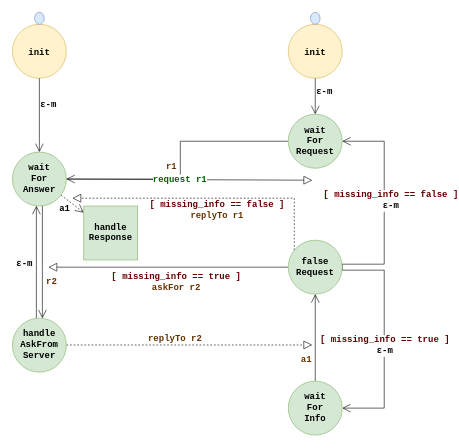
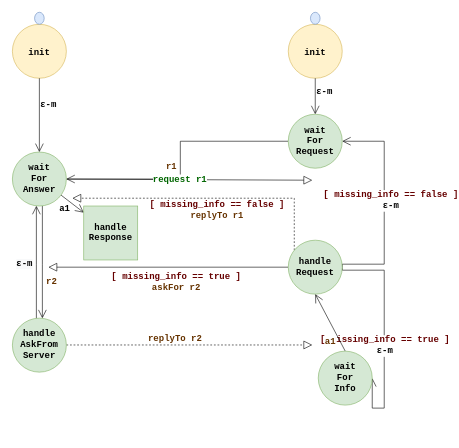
edge "wait For Answer" -> "handle Response": style dashed -> solid
node "false Request": label "false Request" -> "handle Request"
node "wait For Info": moved (315, 408) -> (345, 378)
